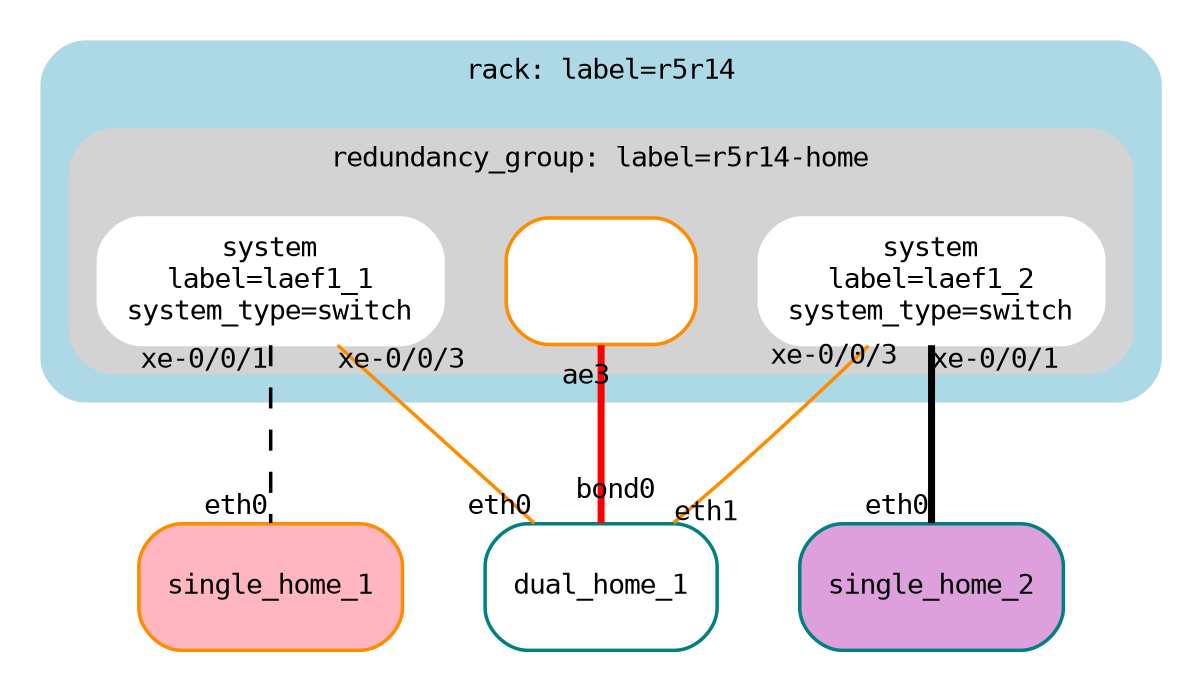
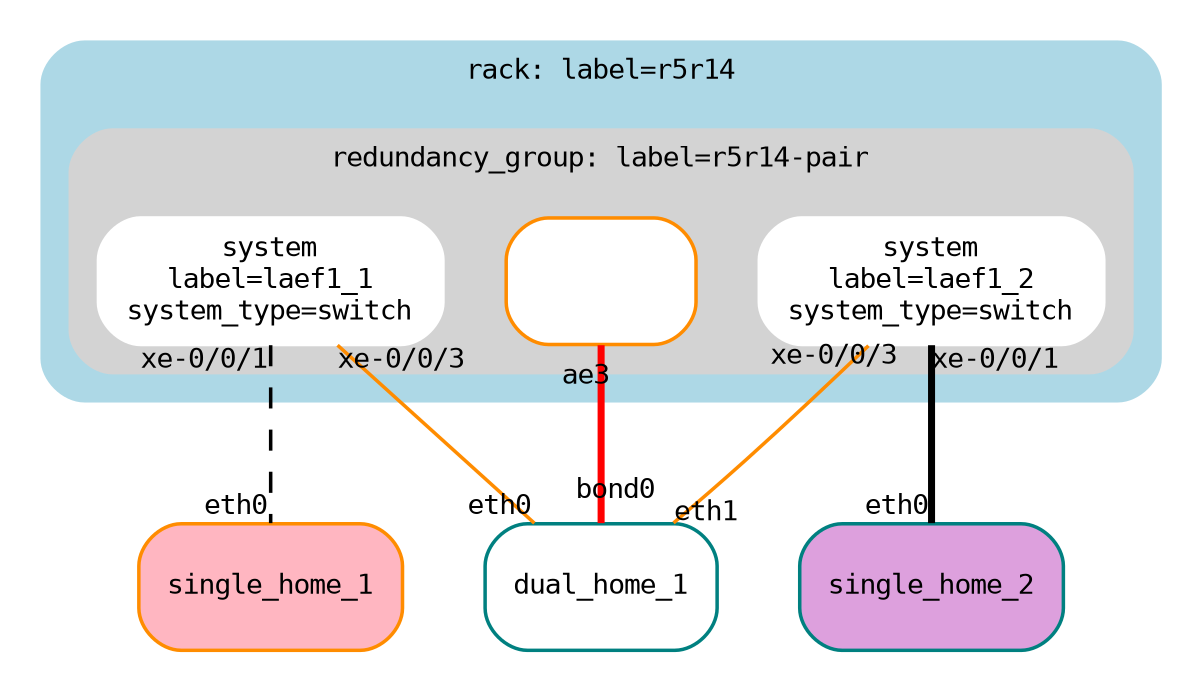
cluster "redundancy_group: label=r5r14-home": label "redundancy_group: label=r5r14-home" -> "redundancy_group: label=r5r14-pair"
